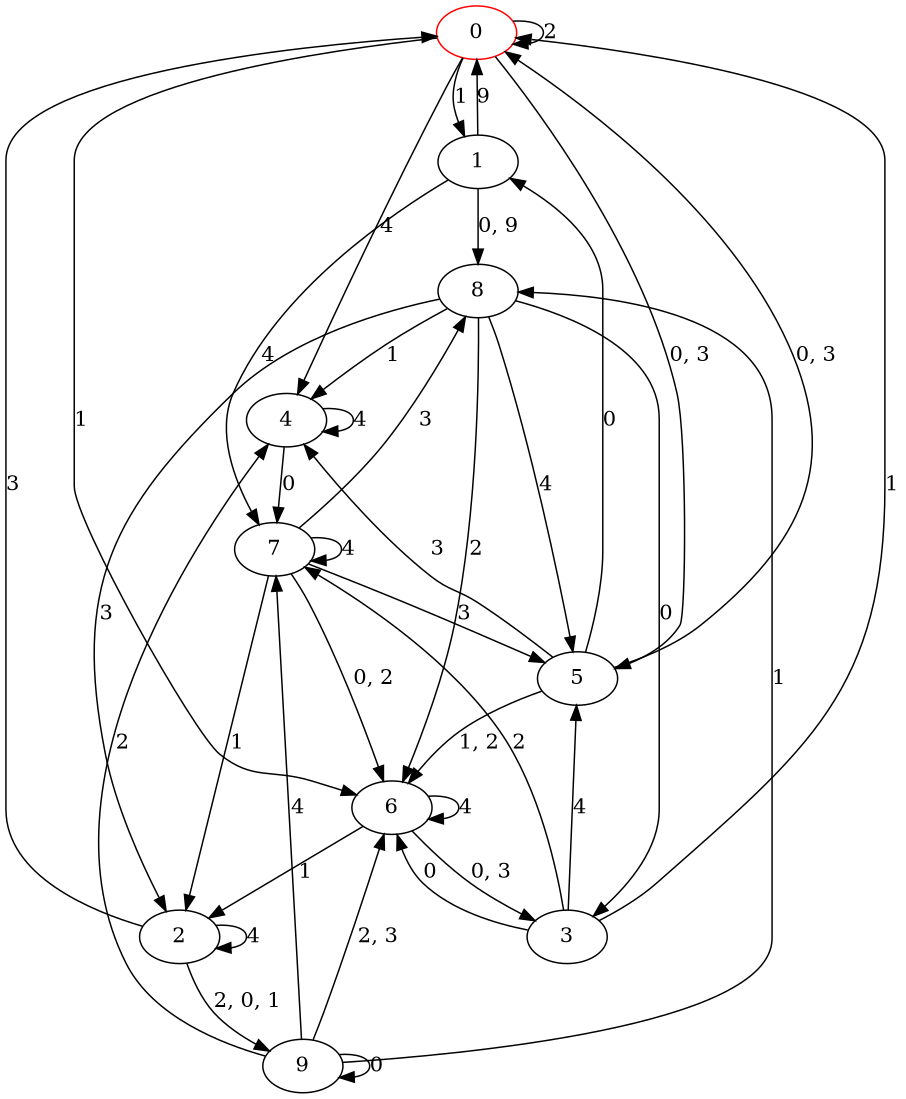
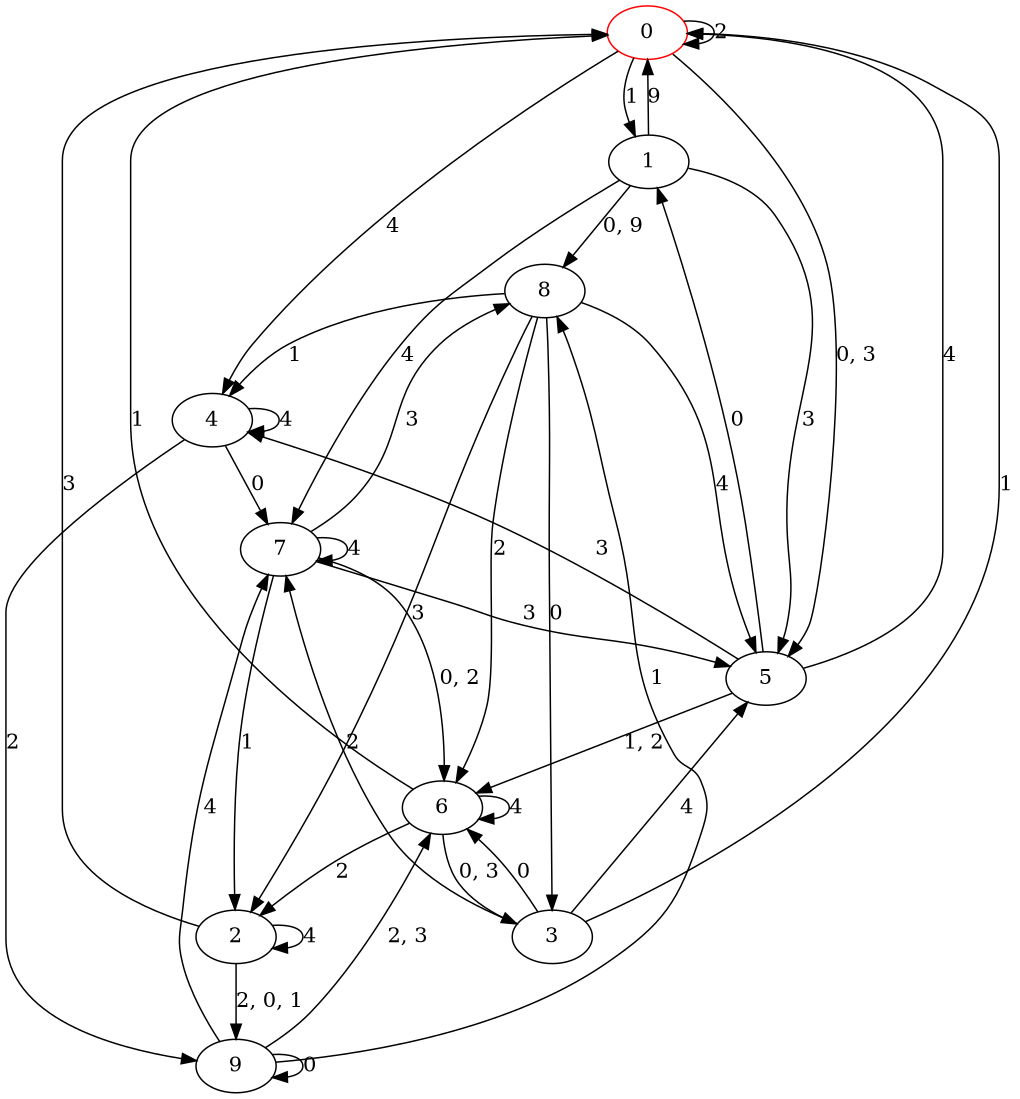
edge "0" -> "6": reversed
edge "5" -> "0": label "0, 3" -> "4"
edge "1" -> "5": added, label "3"
edge "9" -> "4": reversed
edge "6" -> "2": label "1" -> "2"
